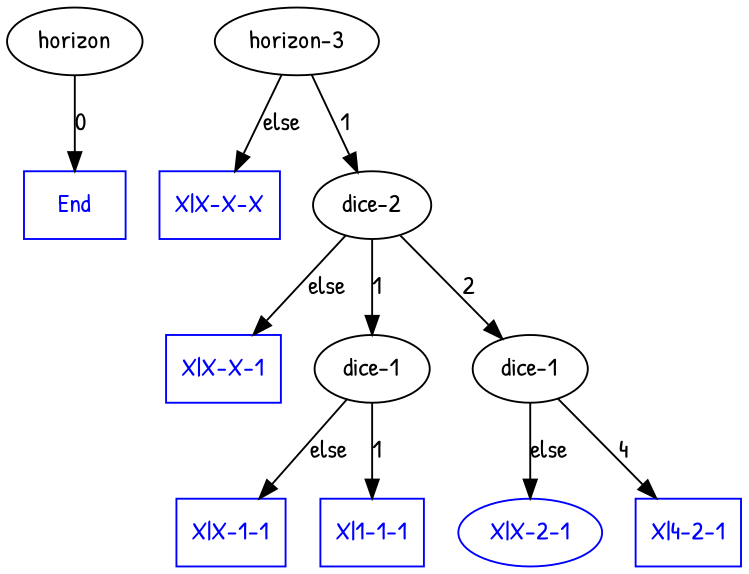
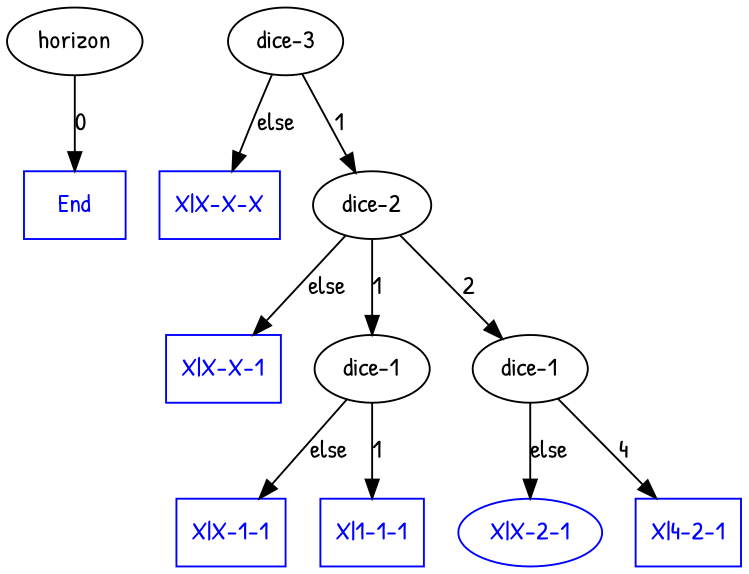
node "horizon-3": label "horizon-3" -> "dice-3"
